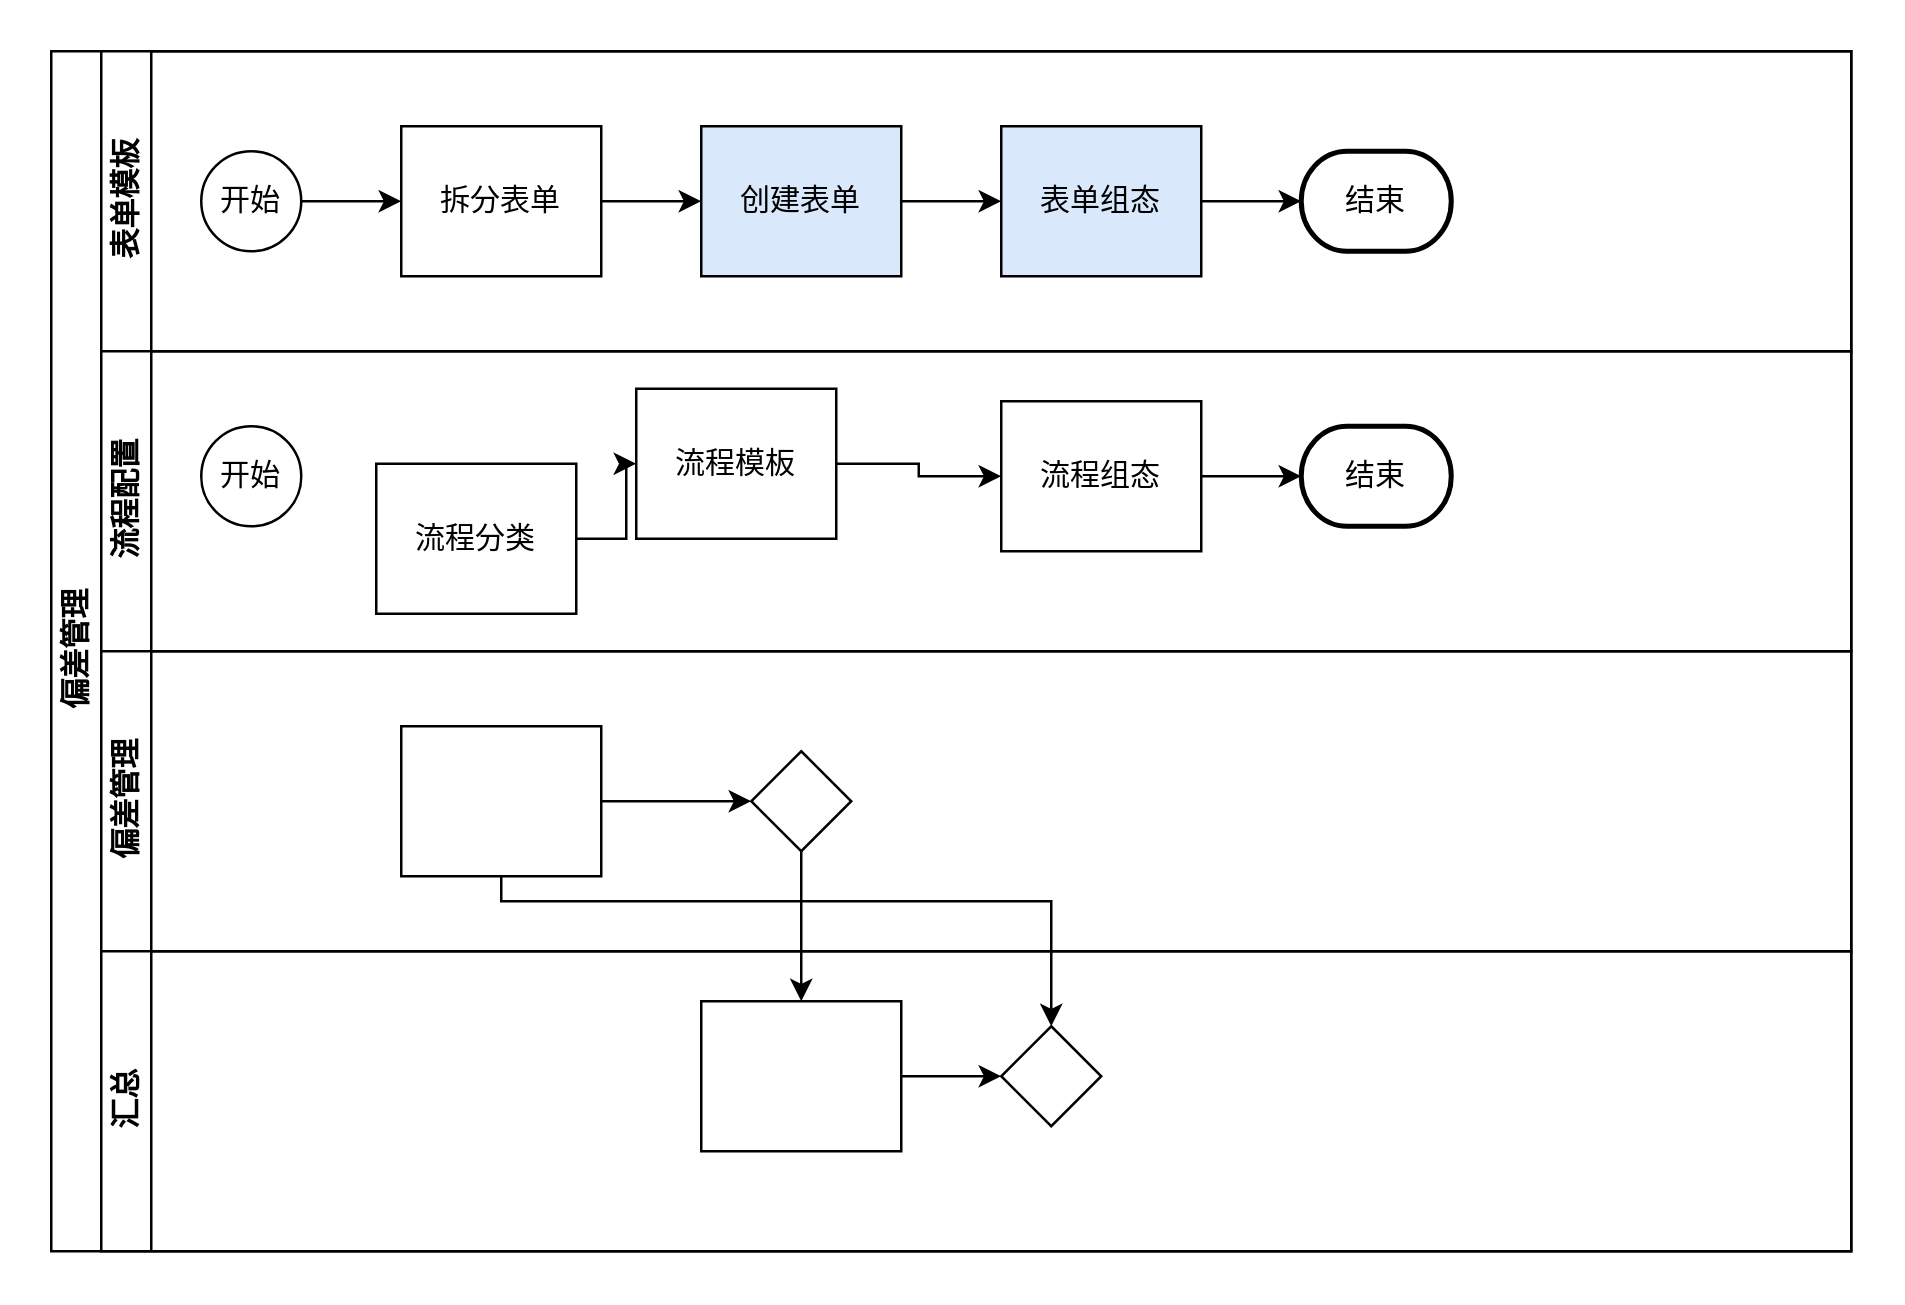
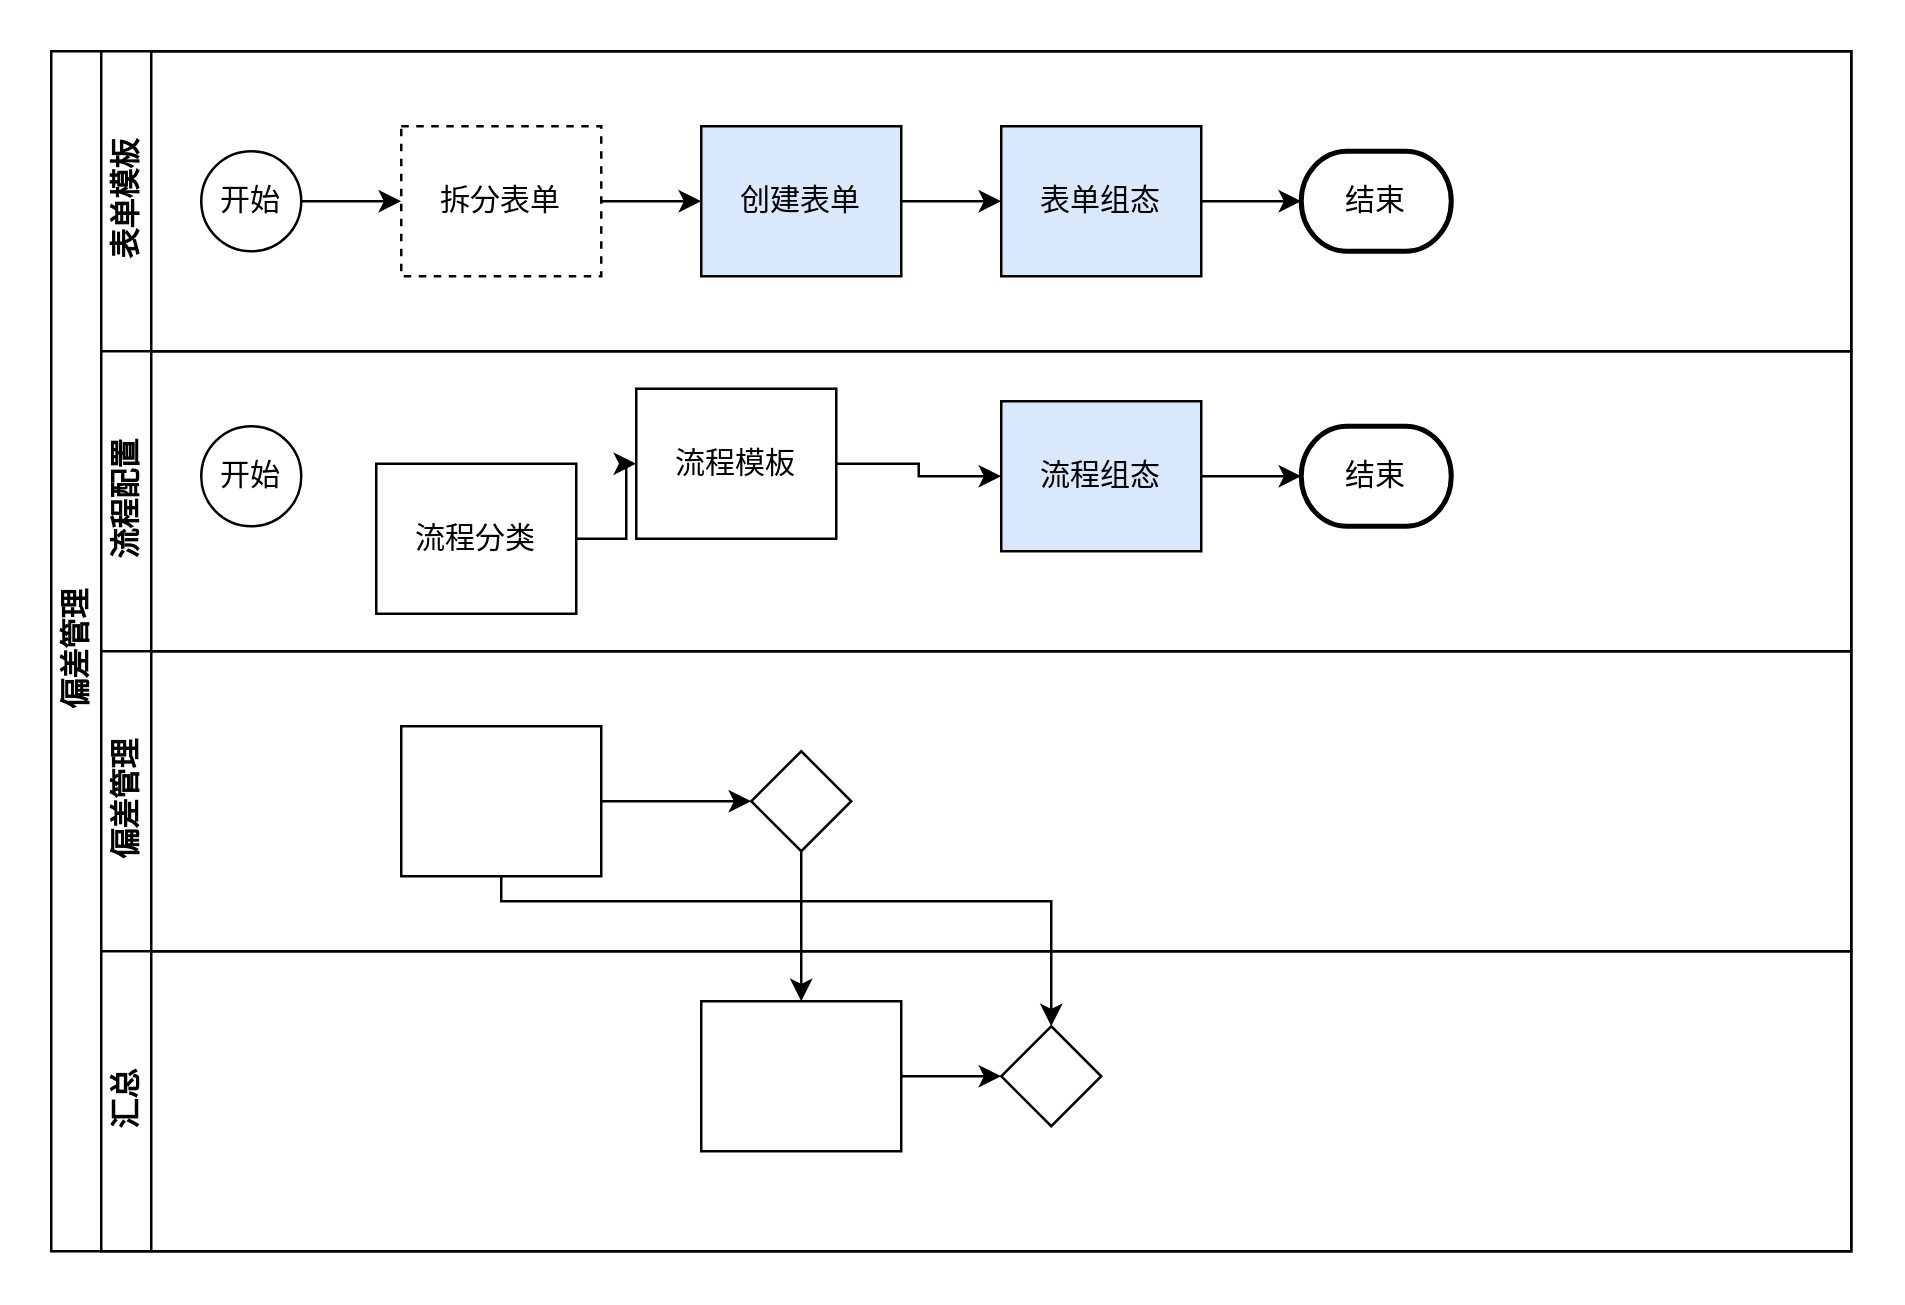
node "拆分表单": style solid -> dashed
node "流程组态": fillcolor #ffffff -> #dae8fc
